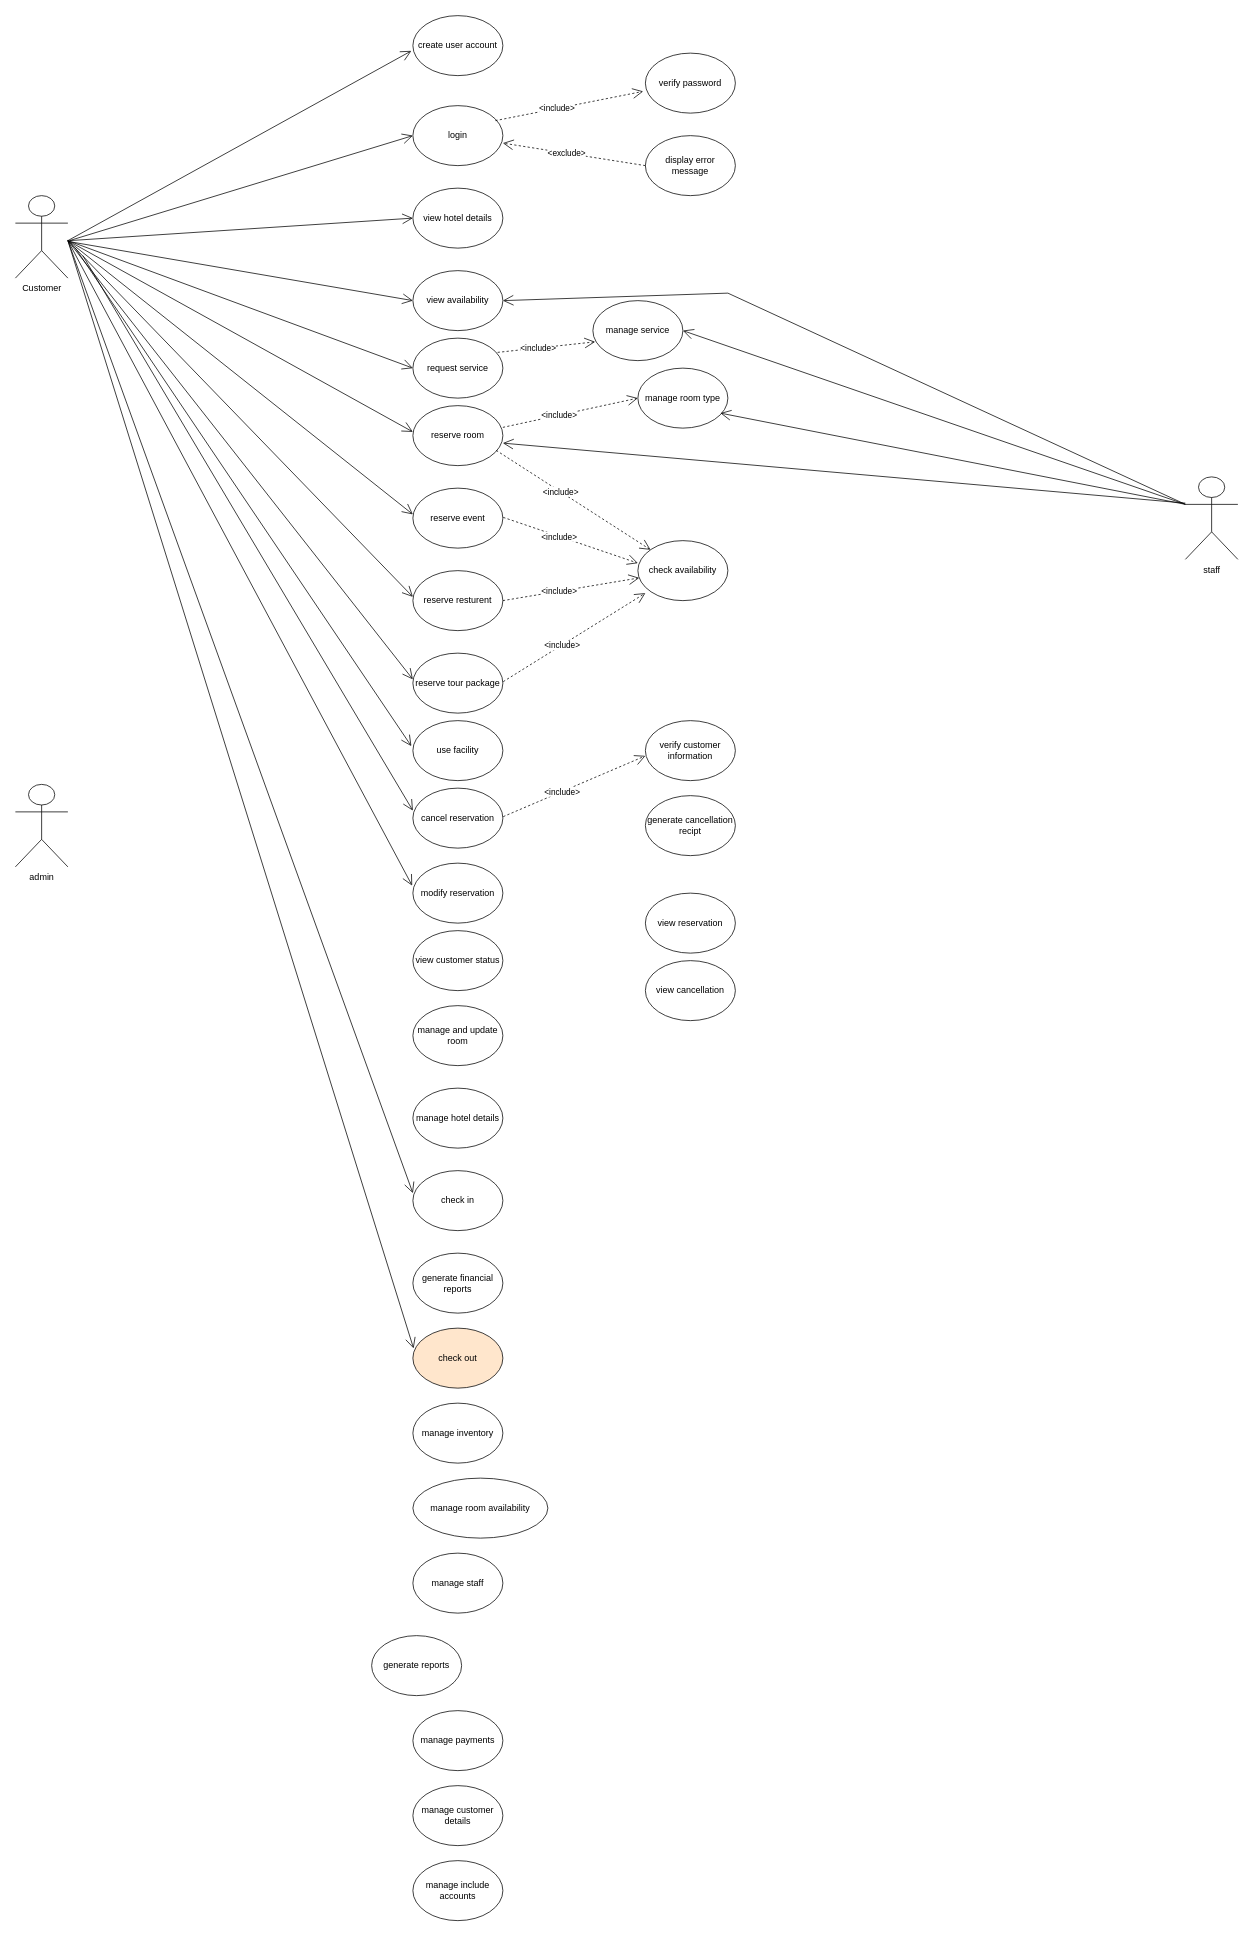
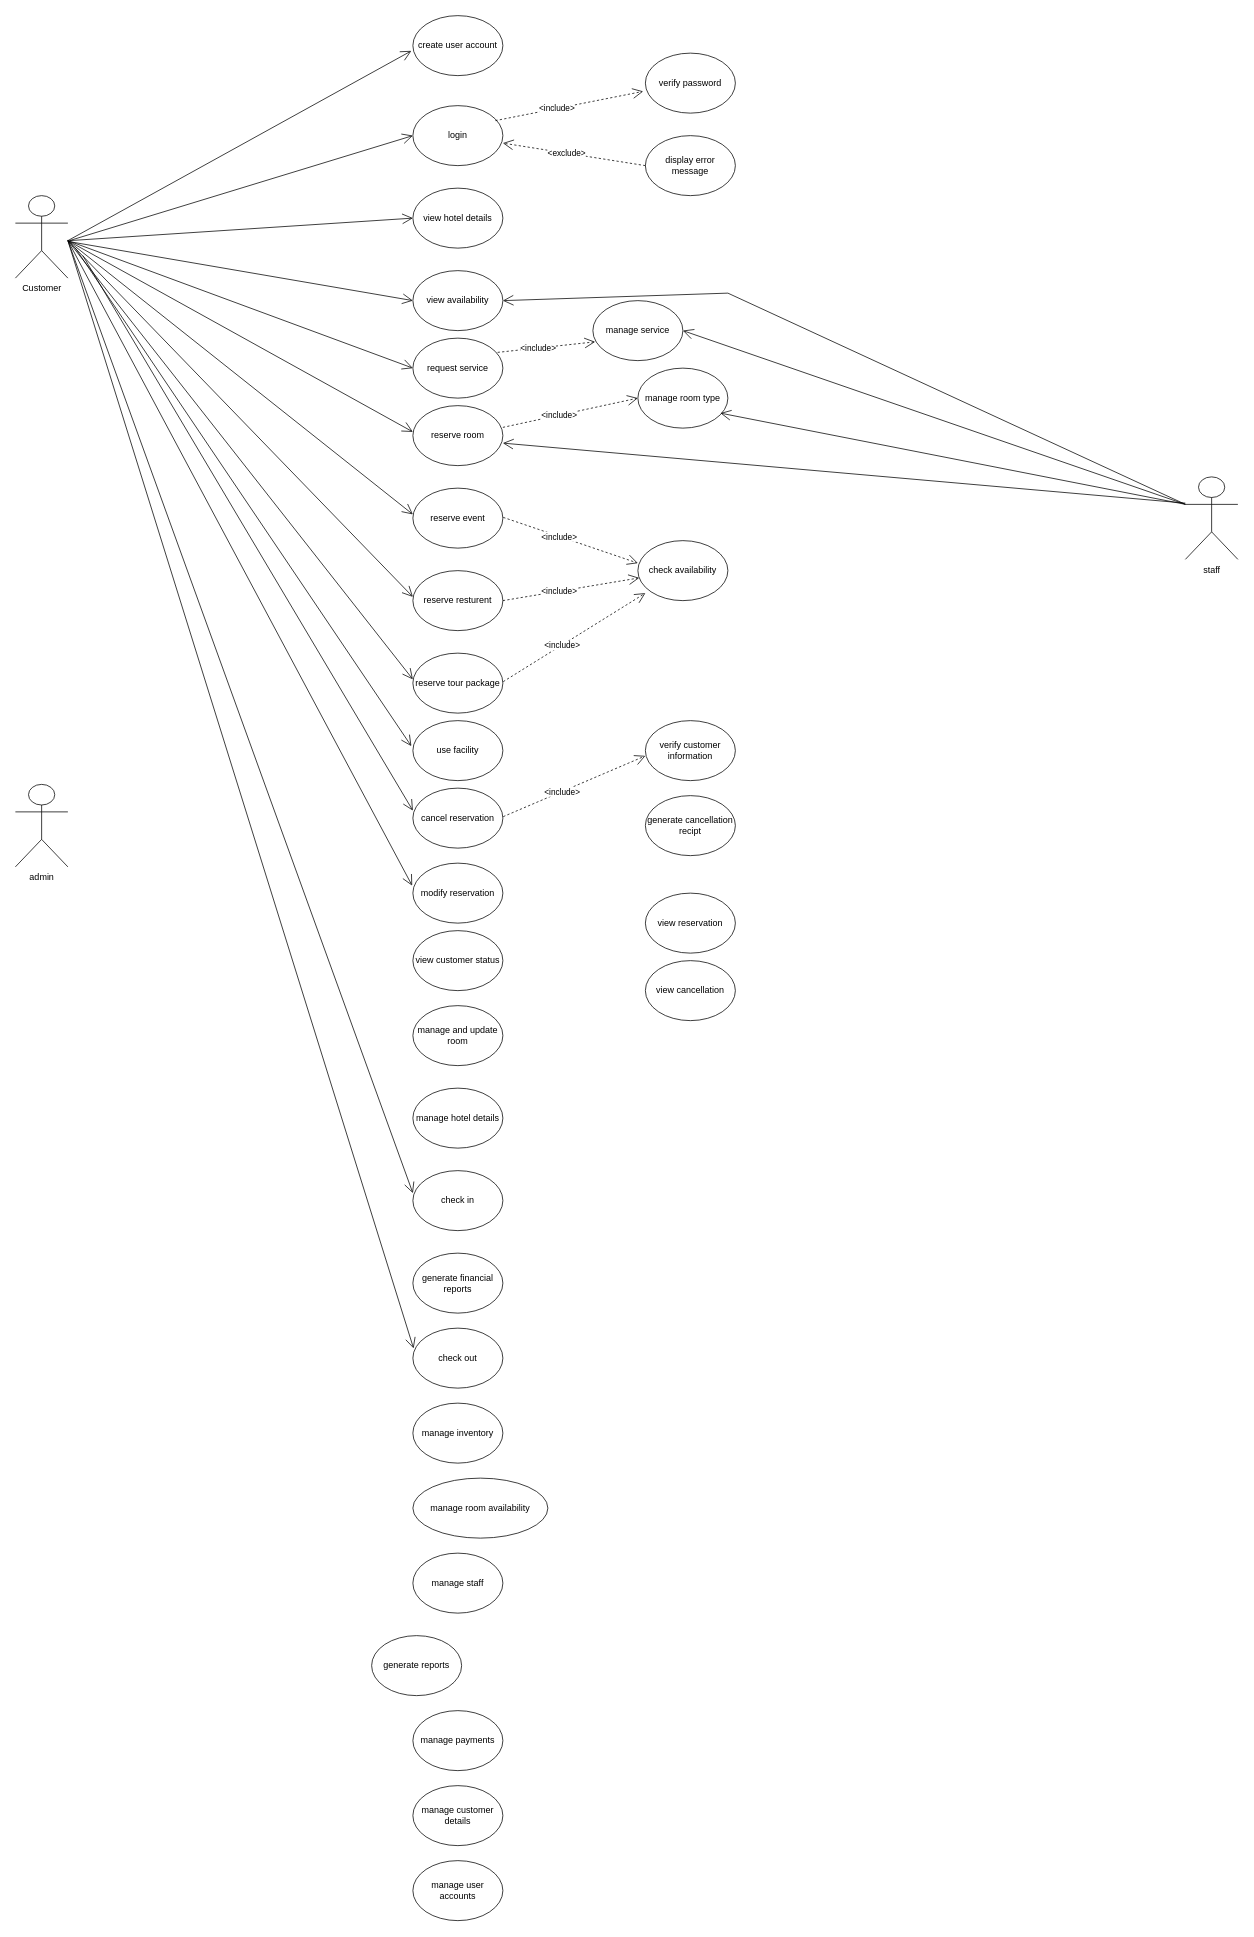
edge "reserve room" -> "check availability": removed, label "<include>"
node "check out": fillcolor #ffe6cc -> #ffffff
node "manage include accounts": label "manage include accounts" -> "manage user accounts"
